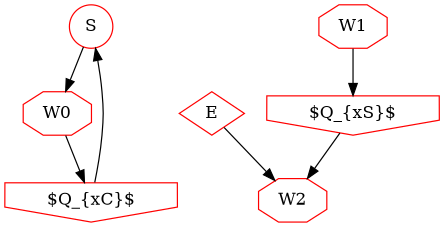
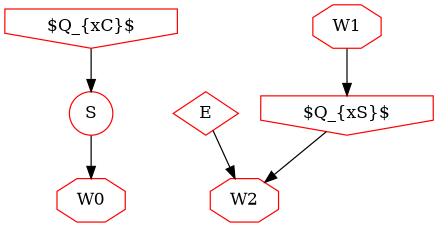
edge "W0" -> "$Q_{xC}$": removed
